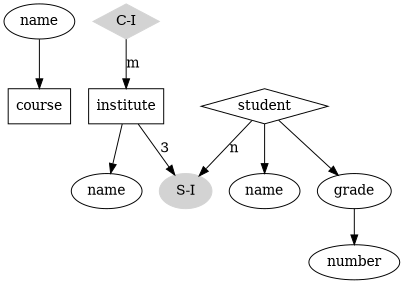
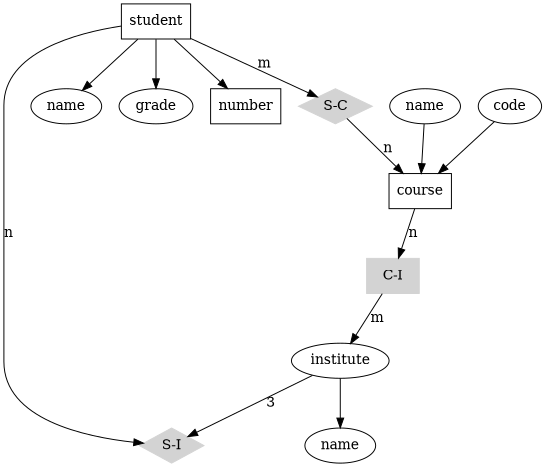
node "C-I": shape diamond -> box
node "institute": shape box -> ellipse
node "student": shape diamond -> box
node "S-C": added
node "code": added
node "S-I": shape ellipse -> diamond
edge "grade" -> "number": now "student" -> "number"
edge "course" -> "C-I": added, label "n"
node "number": shape ellipse -> box
